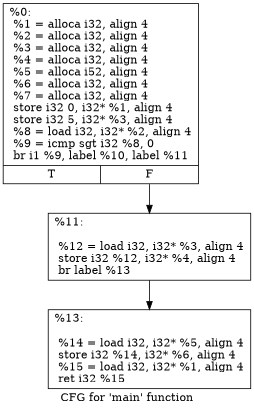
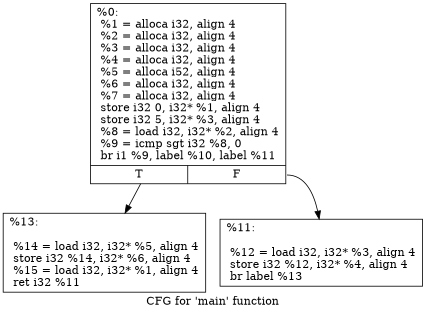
edge "%11:" -> "%13:": now "%0:" -> "%13:"
node "%13:": text "ret i32 %15" -> "ret i32 %11"
